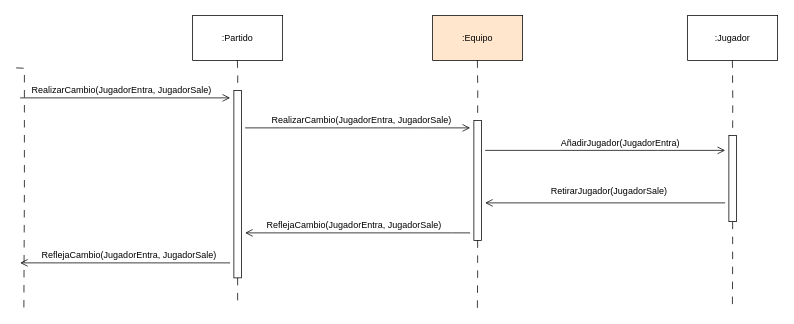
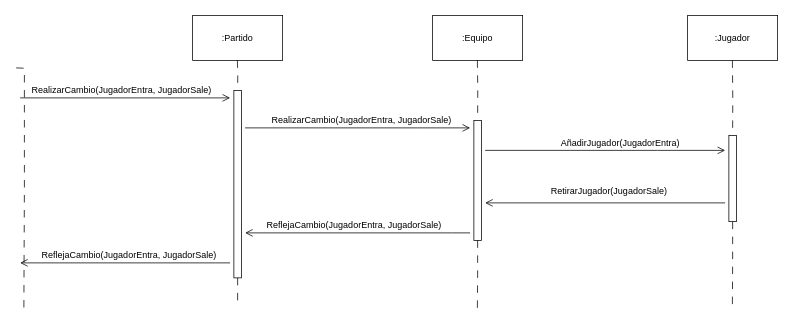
node ":Equipo": fillcolor #ffe6cc -> #ffffff
